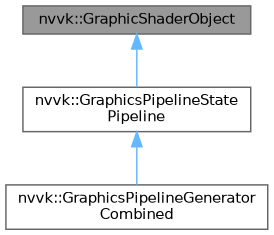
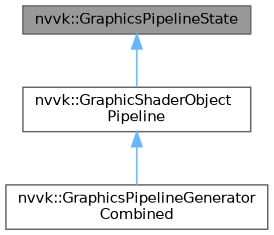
node "nvvk::GraphicShaderObject": label "nvvk::GraphicShaderObject" -> "nvvk::GraphicsPipelineState"
node "nvvk::GraphicsPipelineState Pipeline": label "nvvk::GraphicsPipelineState Pipeline" -> "nvvk::GraphicShaderObject Pipeline"
